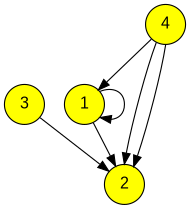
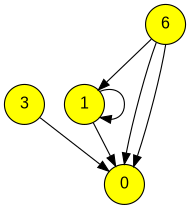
node "4": label "4" -> "6"
node "2": label "2" -> "0"
